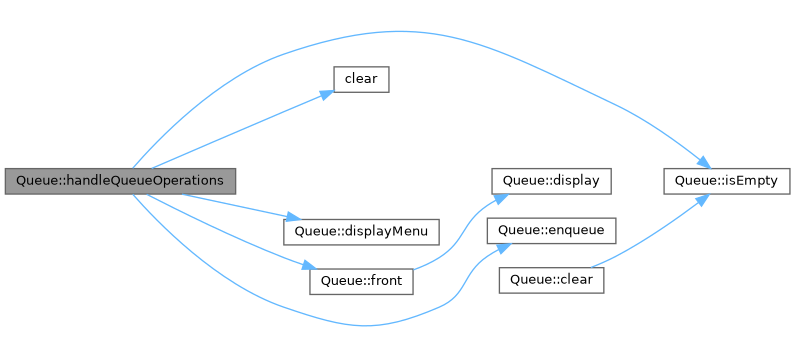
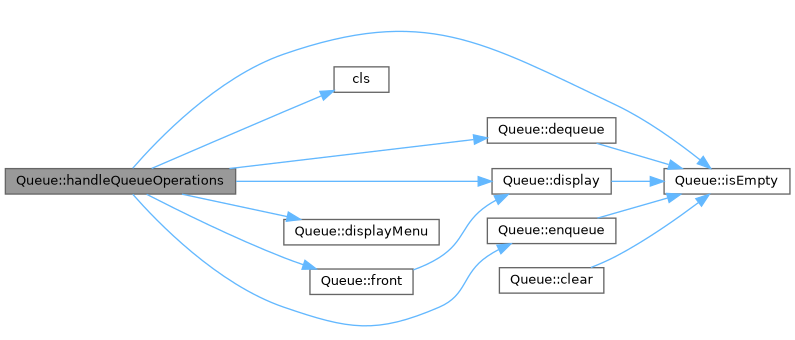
node "clear": label "clear" -> "cls"
node "Queue::dequeue": added
edge "Queue::handleQueueOperations" -> "Queue::display": added
edge "Queue::display" -> "Queue::isEmpty": added
edge "Queue::enqueue" -> "Queue::isEmpty": added
